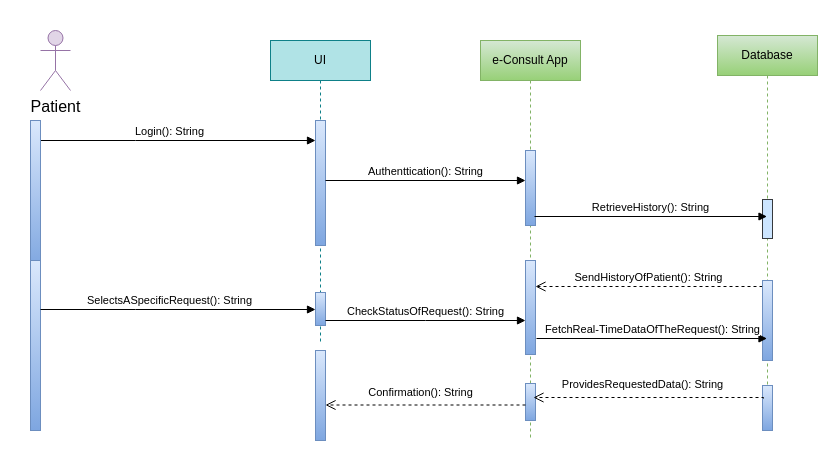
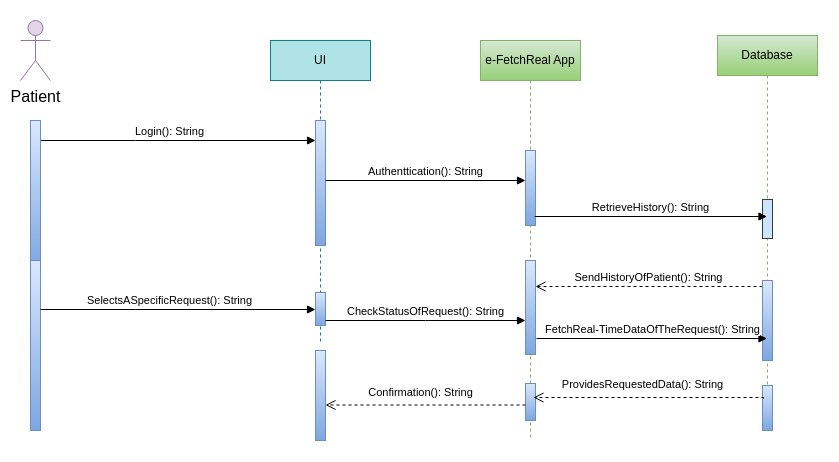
node "Patient": moved (56, 61) -> (36, 51)
node "e-Consult App": label "e-Consult App" -> "e-FetchReal App"
